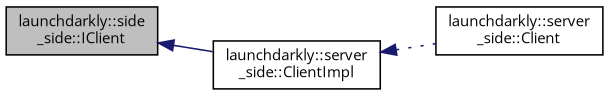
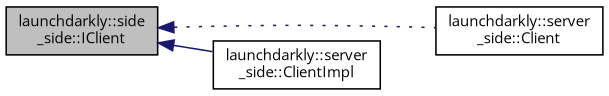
edge "launchdarkly::server _side::Client" -> "launchdarkly::server _side::ClientImpl": now "launchdarkly::server _side::Client" -> "launchdarkly::side _side::IClient"
